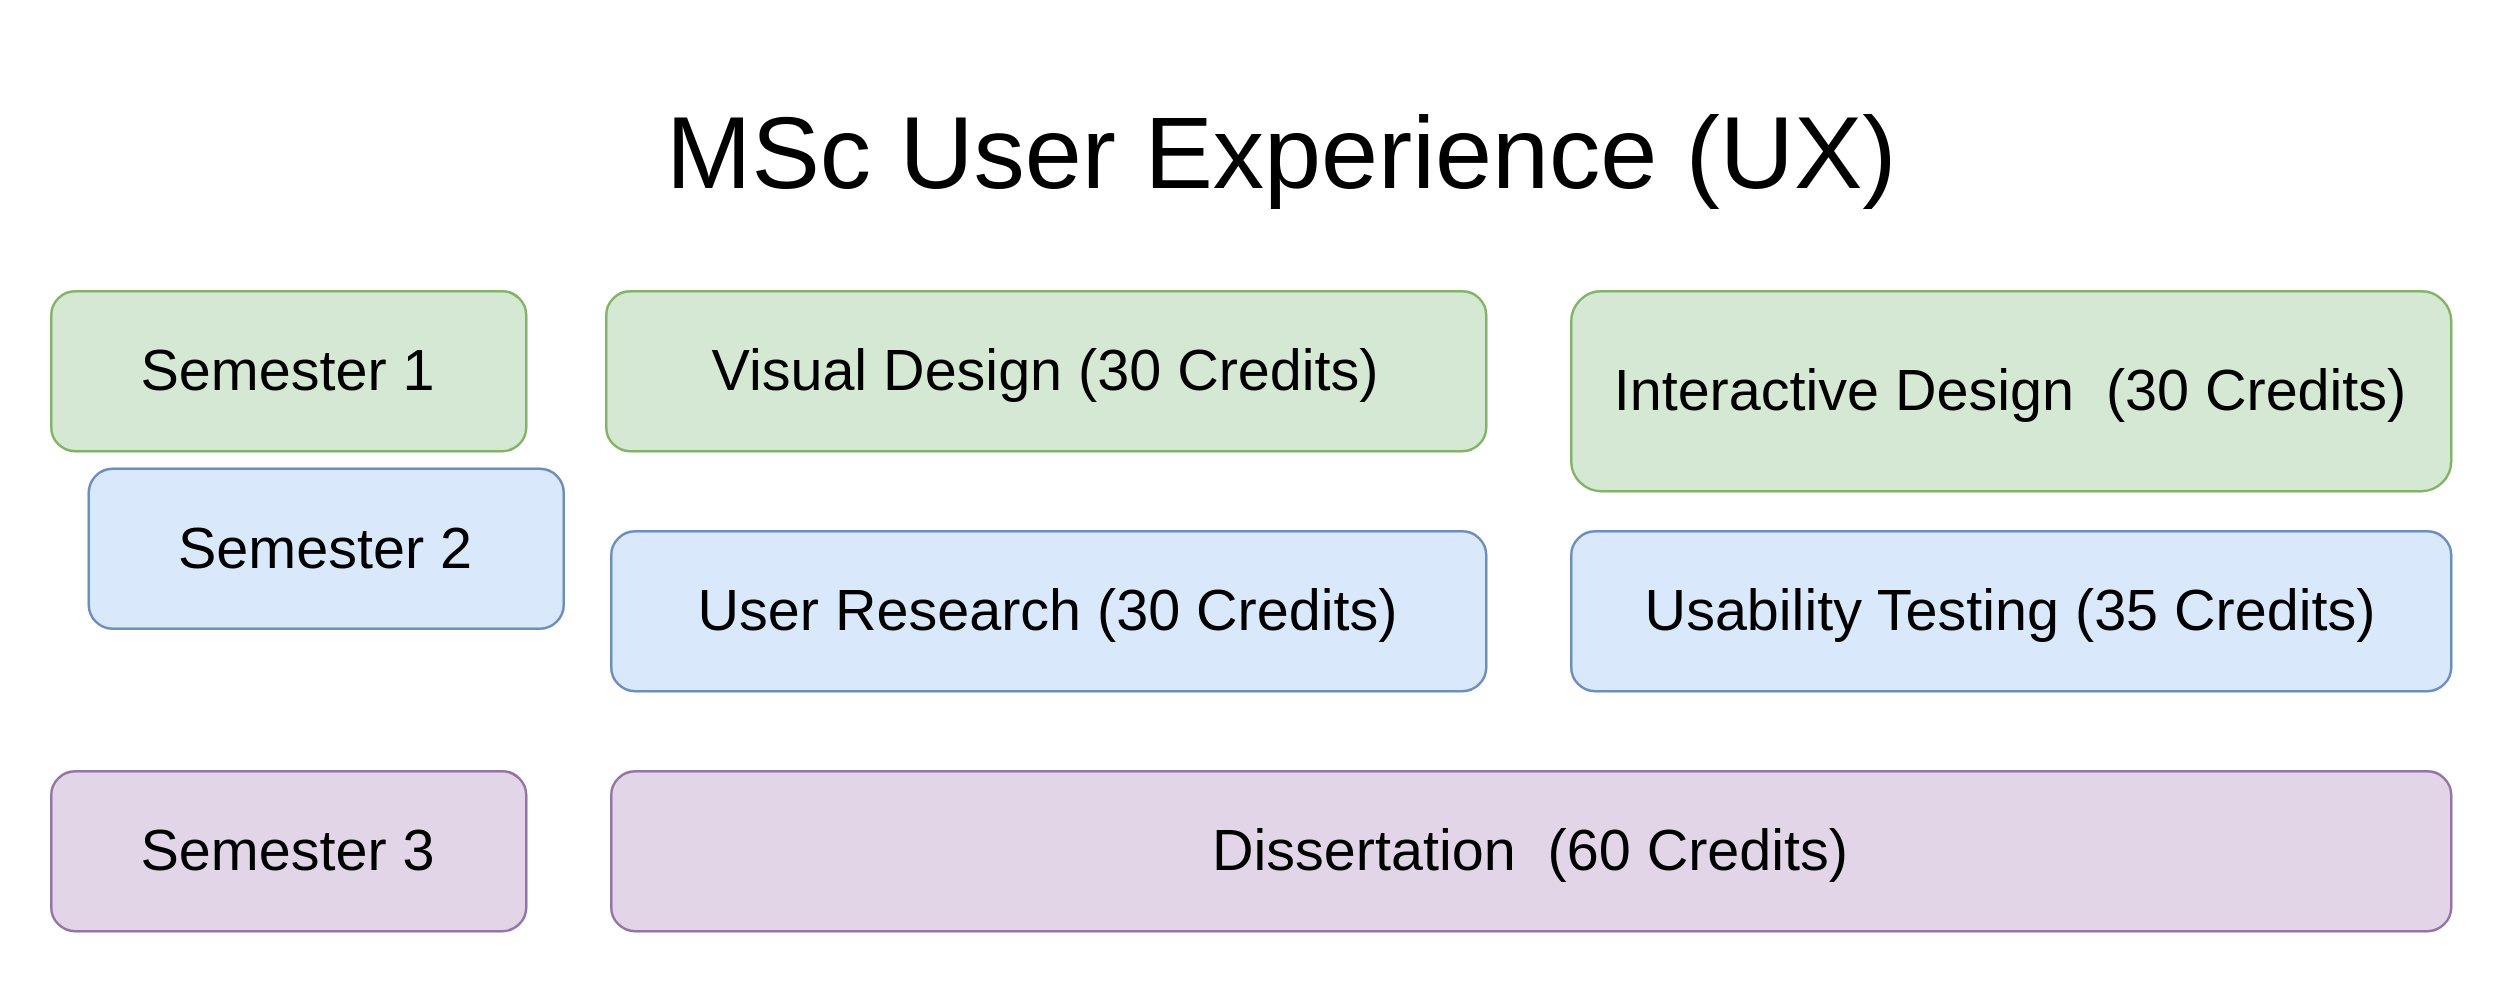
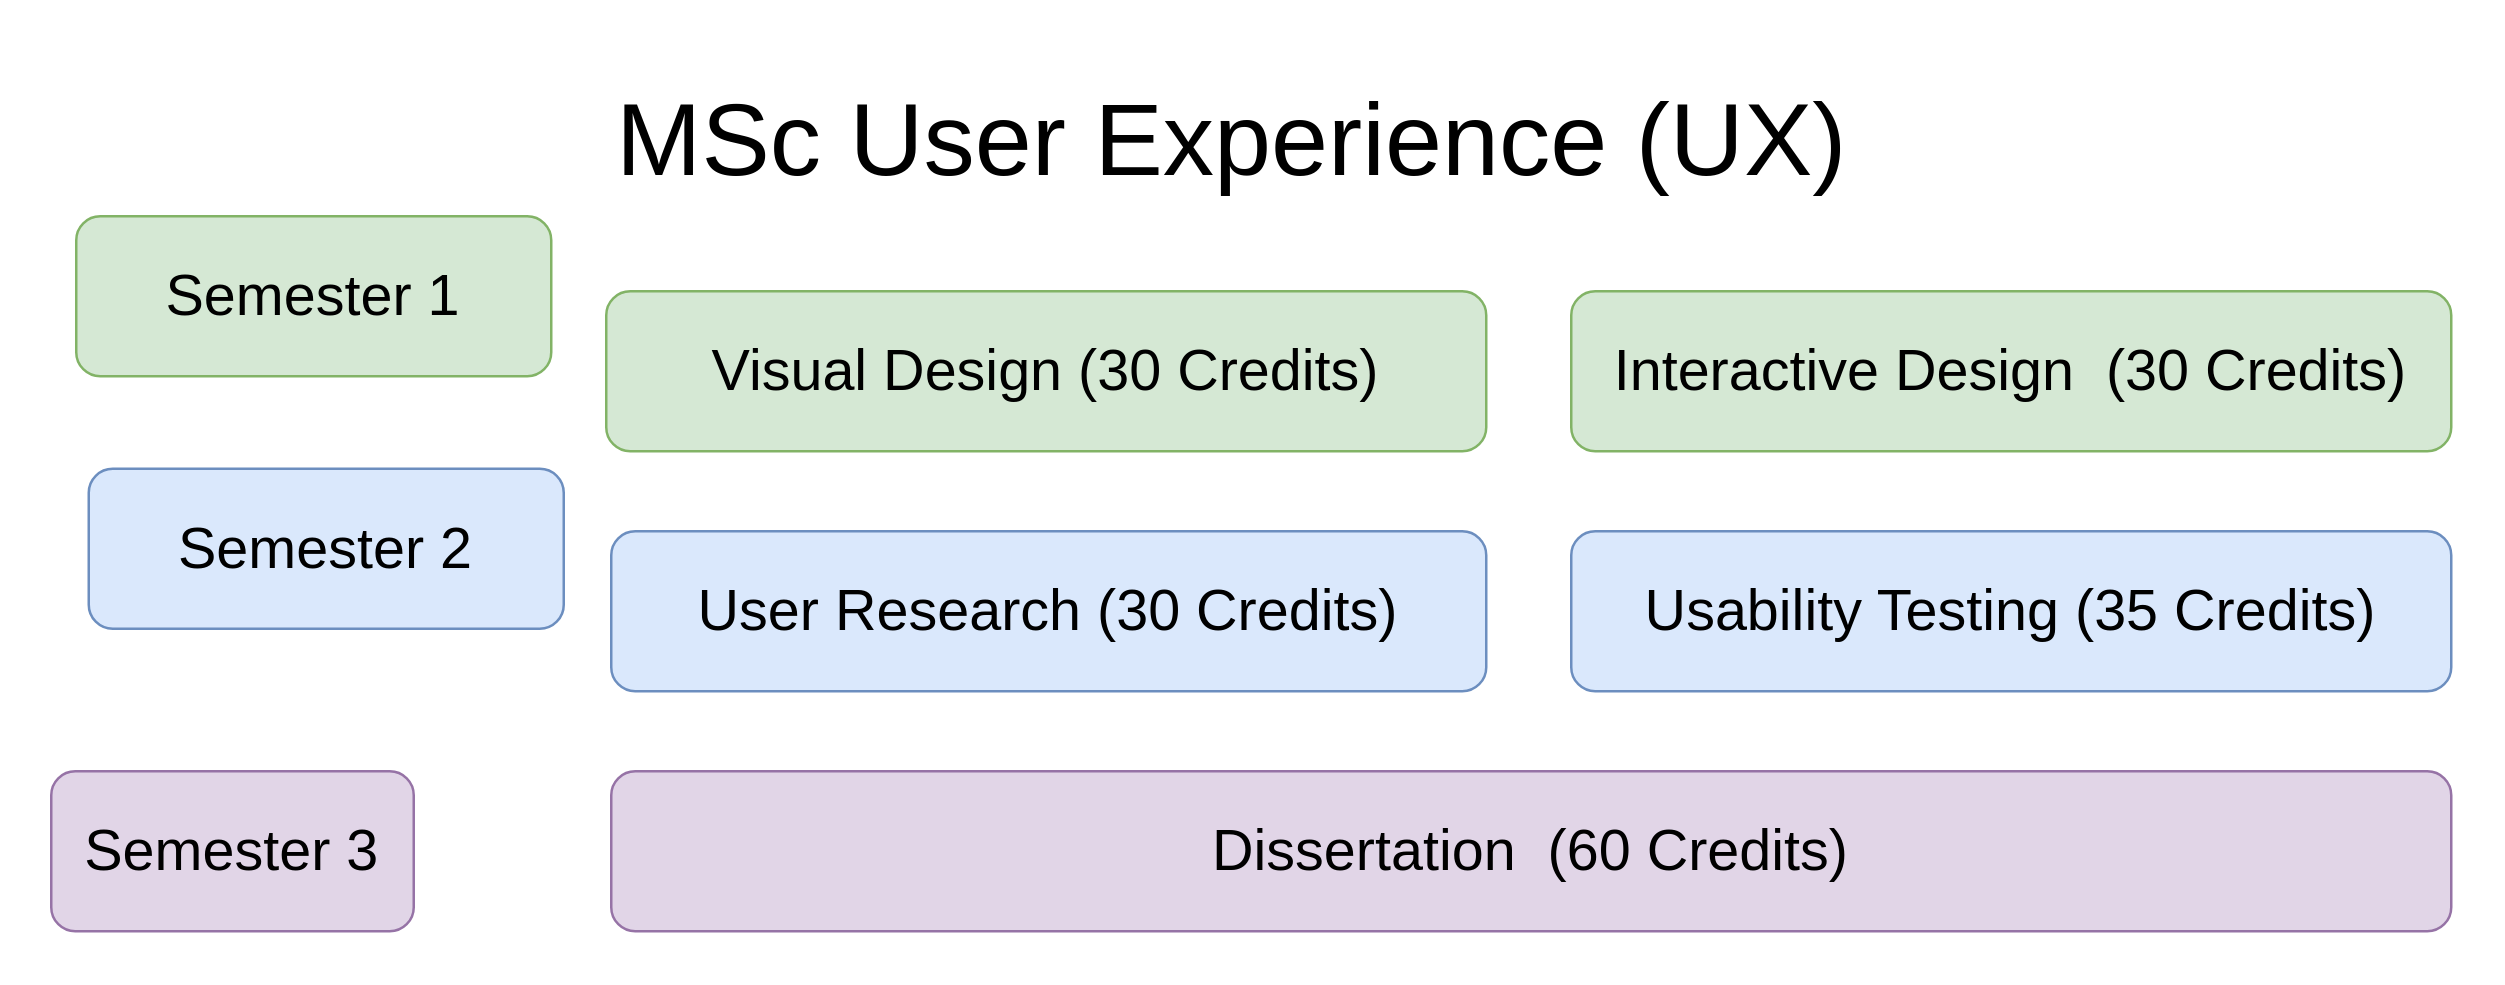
node "MSc User Experience (UX)": moved (1281, 154) -> (1231, 141)
node "Semester 1": moved (289, 371) -> (314, 296)
node "Interactive Design (30 Credits)": size 880x200 -> 880x160
node "Semester 3": size 475x160 -> 363x160
